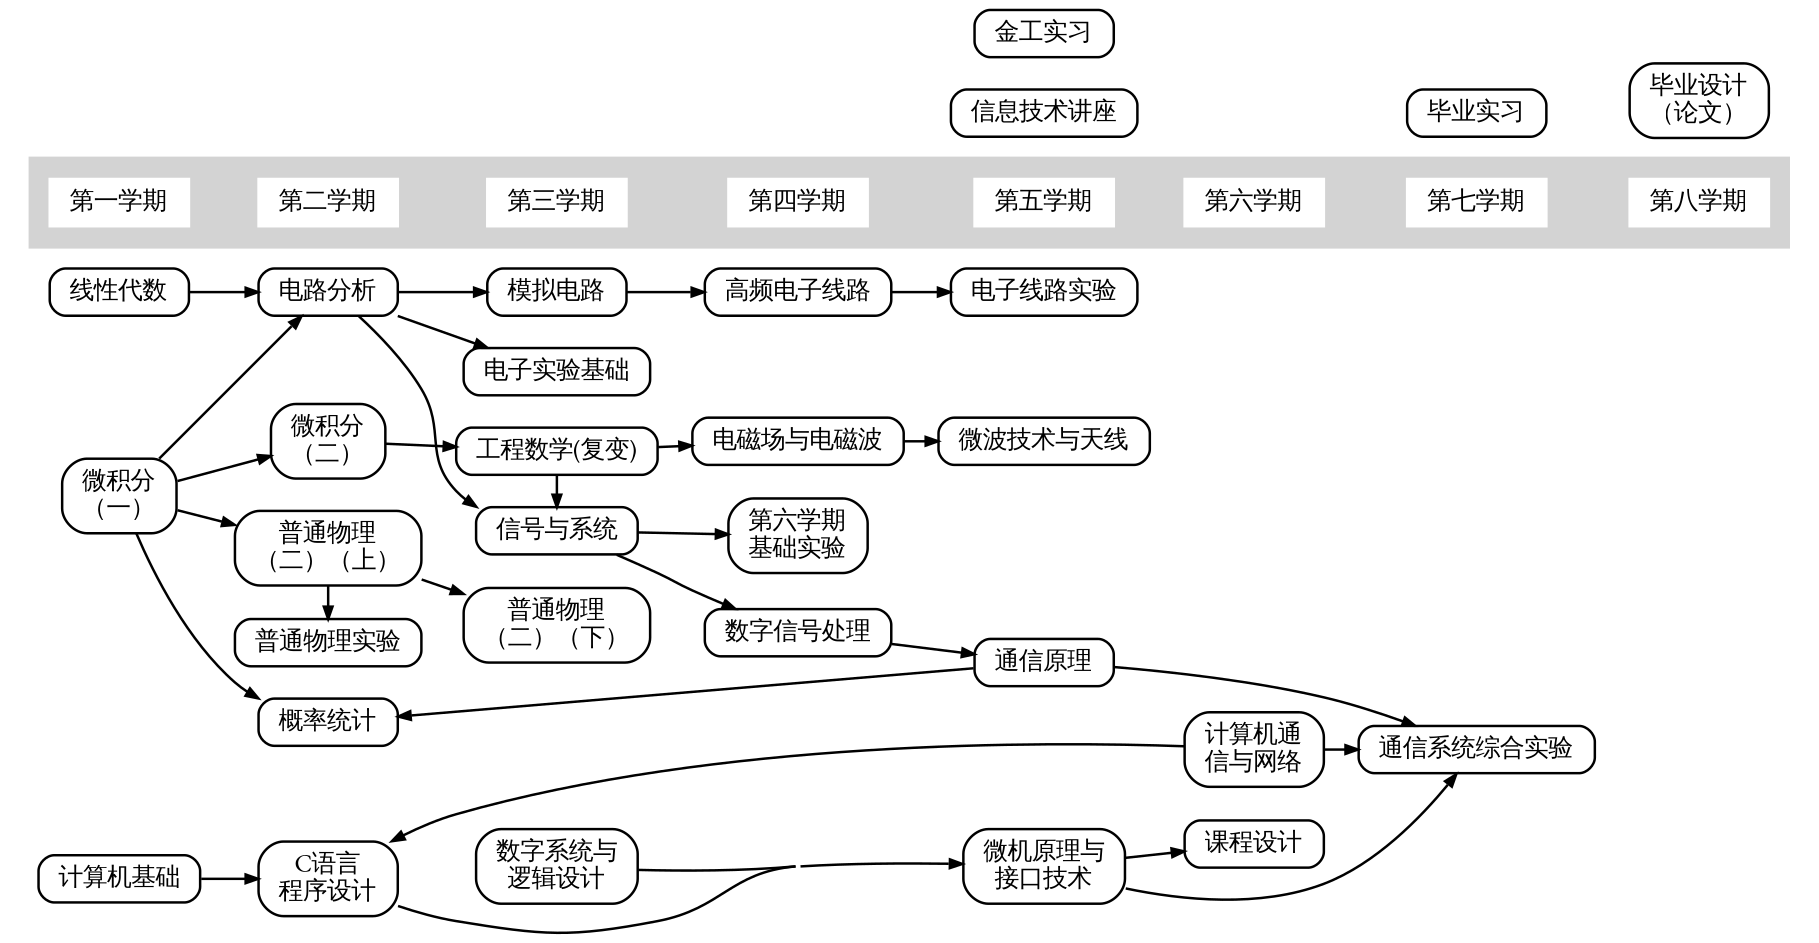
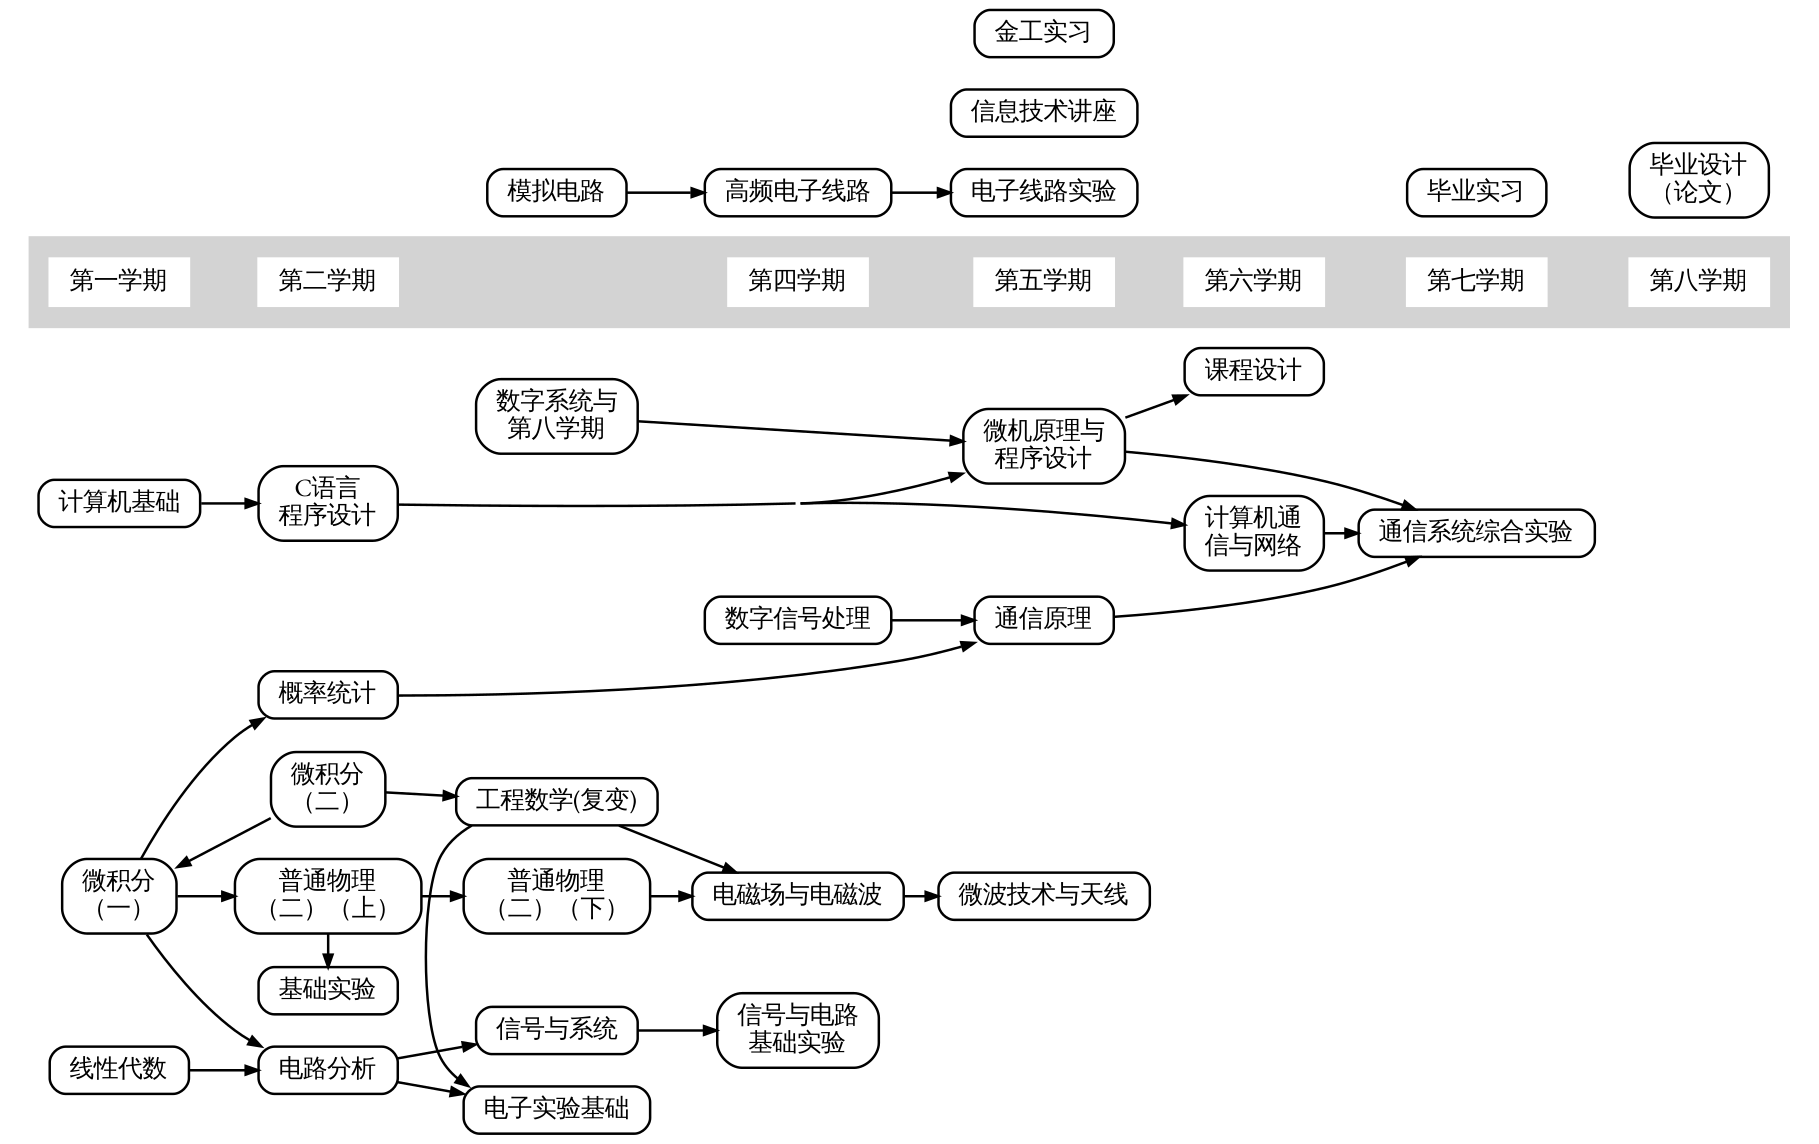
node "第三学期": removed
edge "电路分析" -> "模拟电路": removed
edge "微积分 （一）" -> "微积分 （二）": reversed
edge "工程数学(复变)" -> "信号与系统": now "工程数学(复变)" -> "电子实验基础"
node "第六学期 基础实验": label "第六学期 基础实验" -> "信号与电路 基础实验"
edge "信号与系统" -> "数字信号处理": removed
node "普通物理实验": label "普通物理实验" -> "基础实验"
edge "通信原理" -> "概率统计": reversed
edge "计算机通 信与网络" -> "C语言 程序设计": reversed
node "数字系统与 逻辑设计": label "数字系统与 逻辑设计" -> "数字系统与 第八学期"
node "微机原理与 接口技术": label "微机原理与 接口技术" -> "微机原理与 程序设计"
edge "普通物理 （二）（下）" -> "电磁场与电磁波": added
